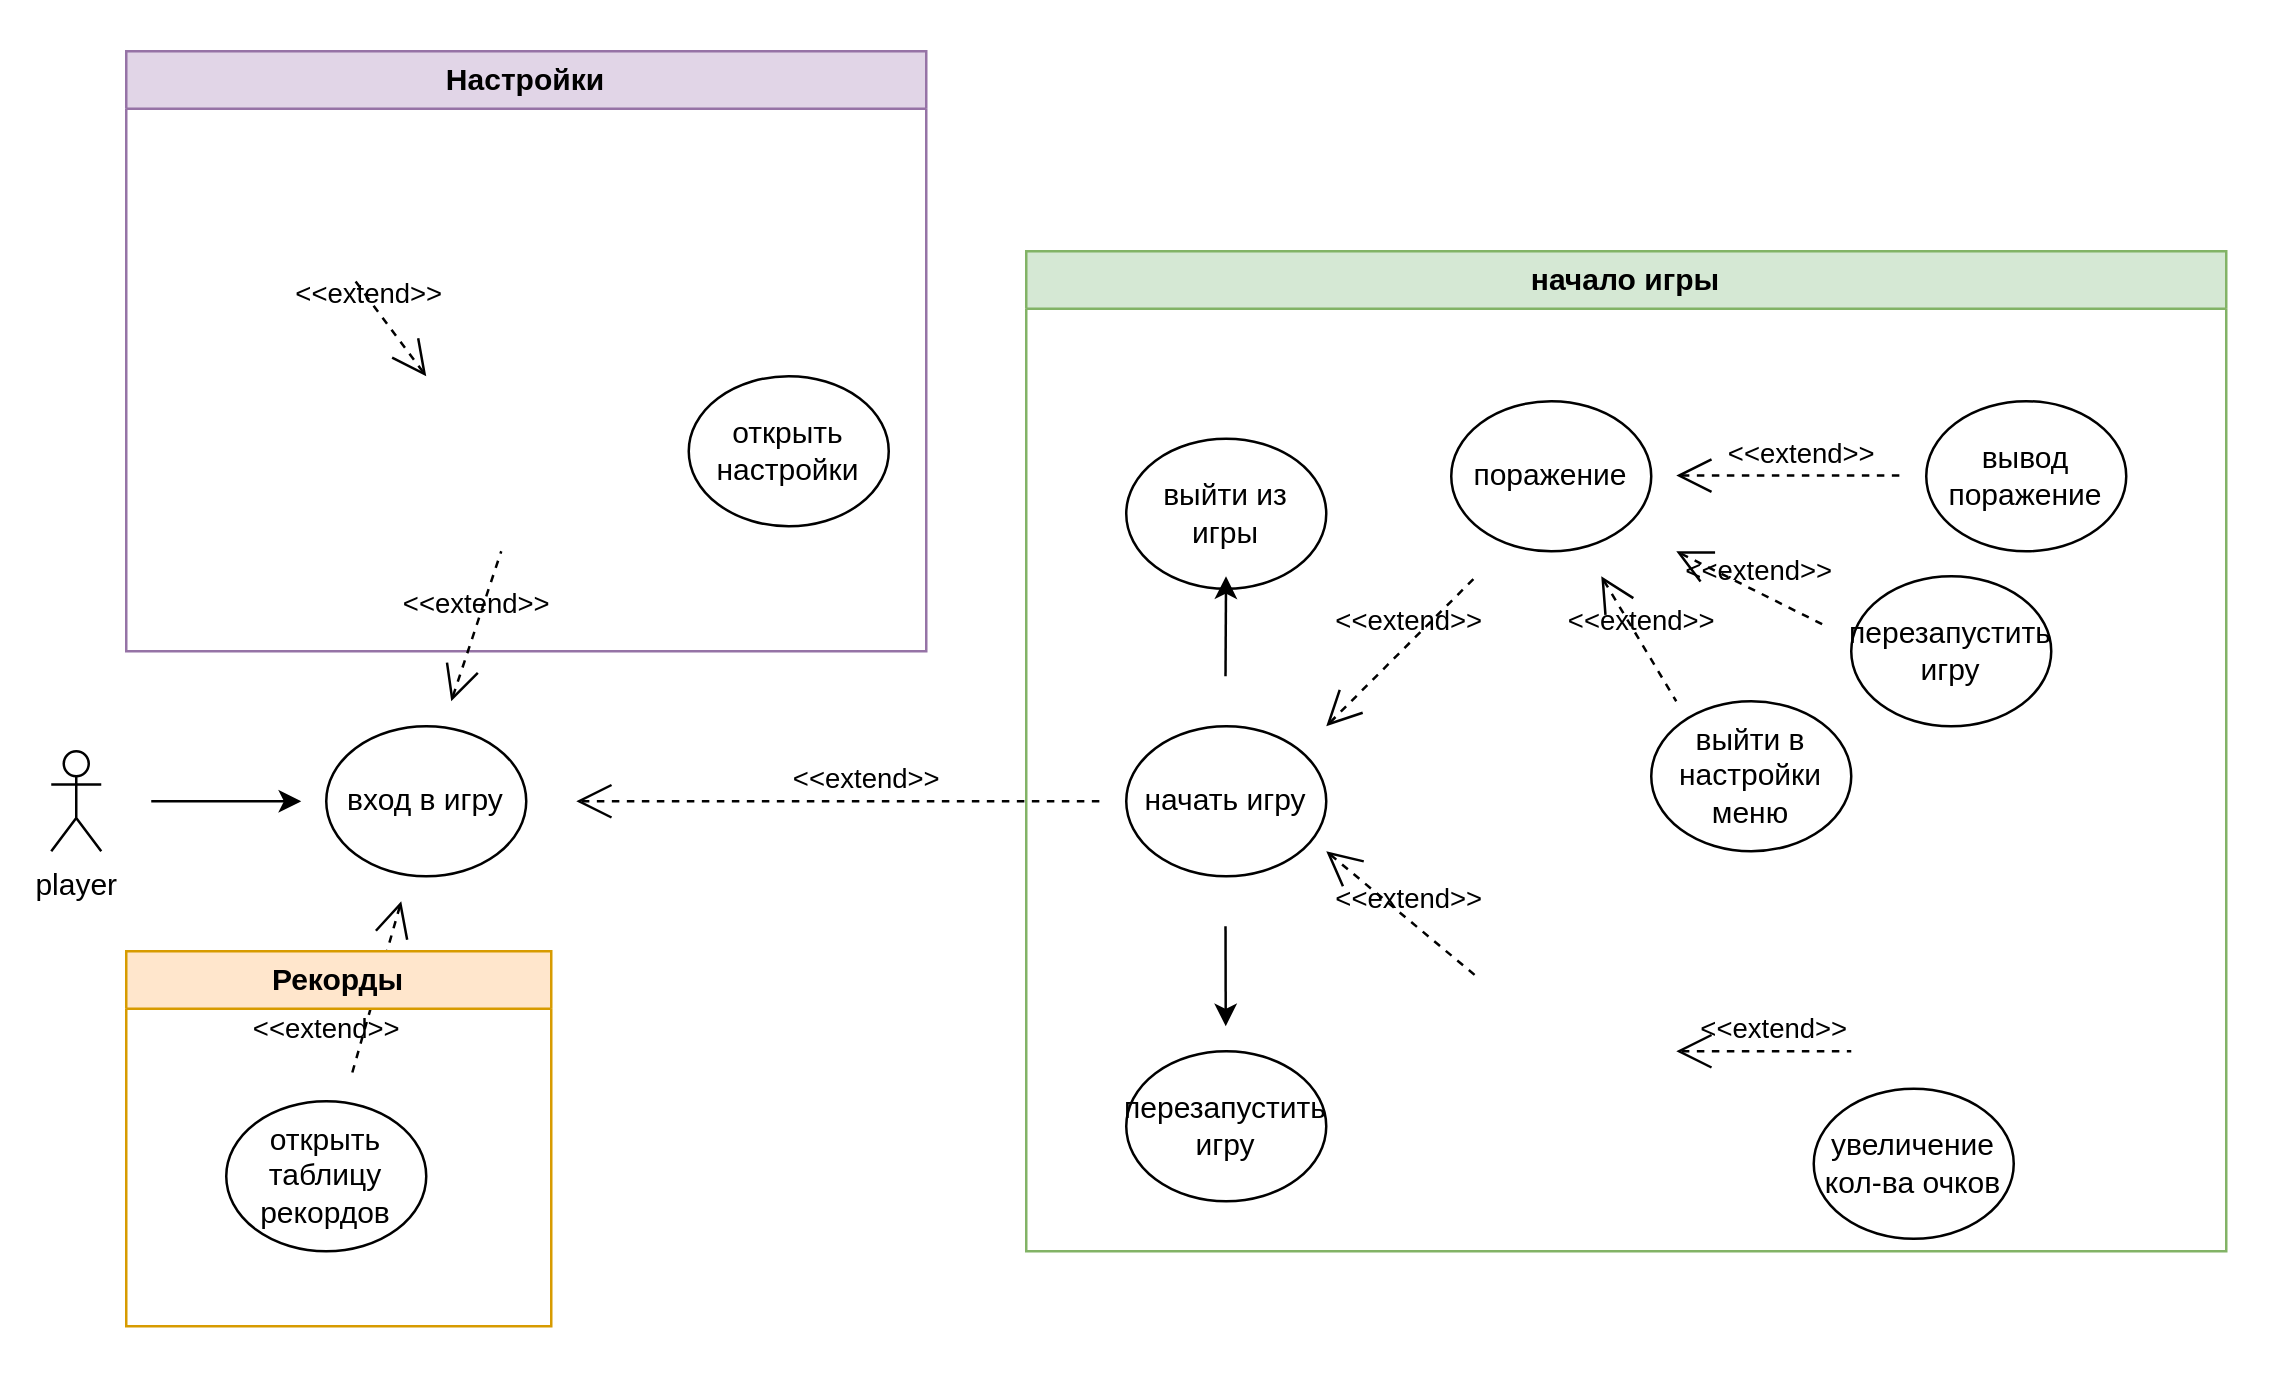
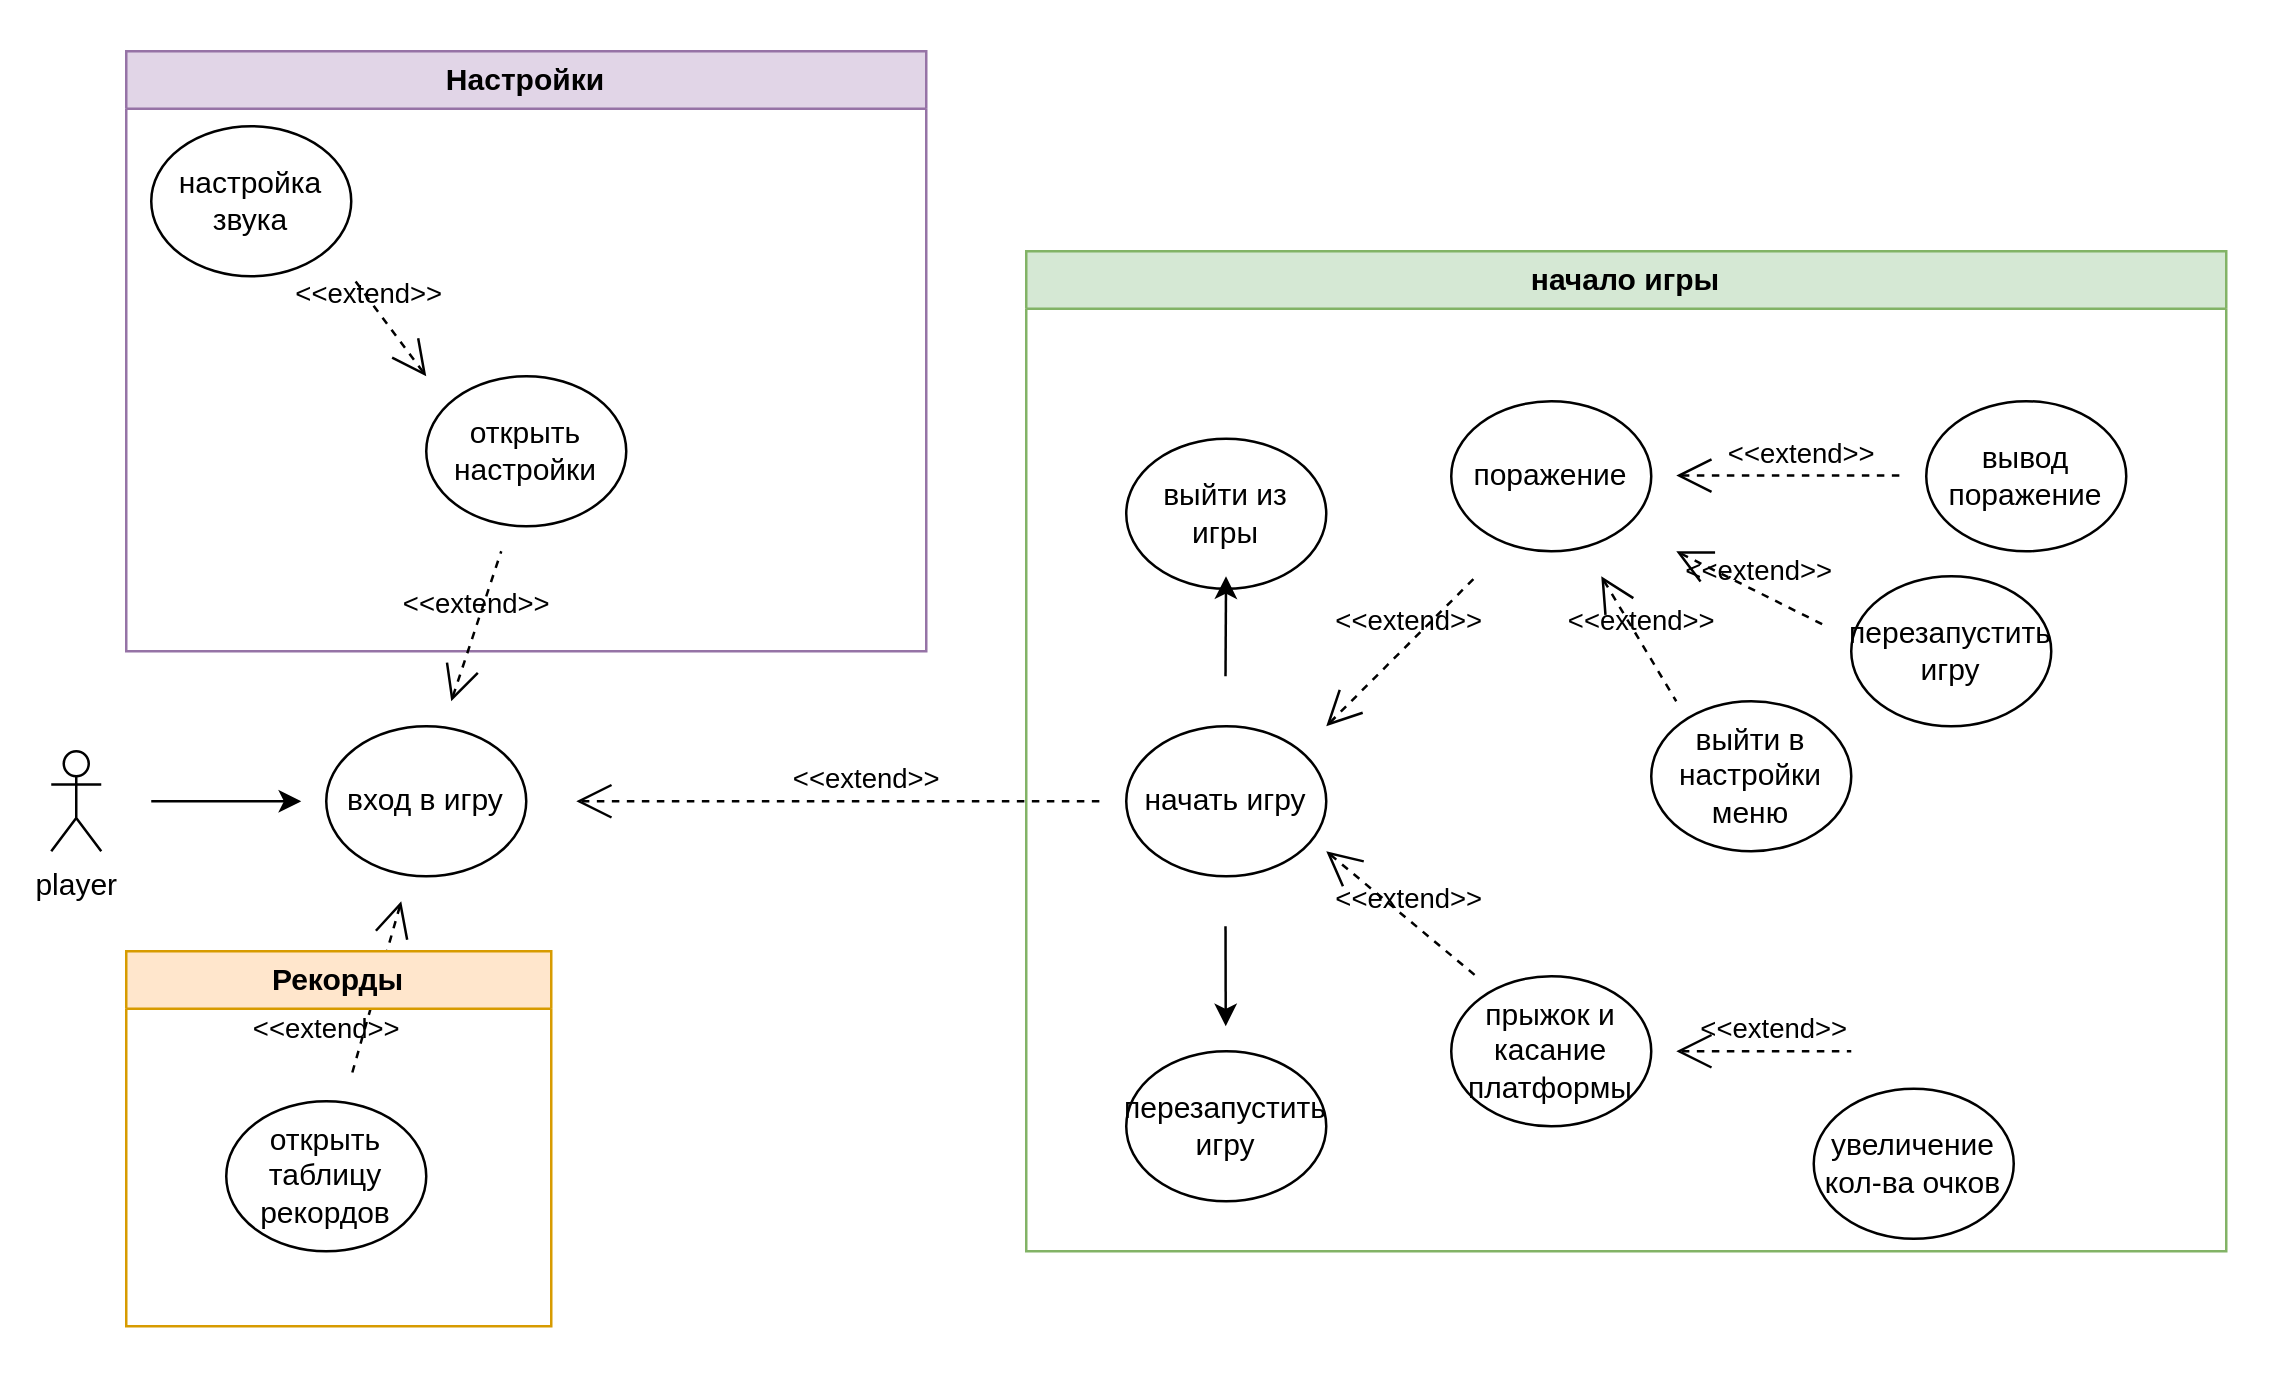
node "настройка звука": added
node "открыть настройки": moved (789, 451) -> (526, 451)
node "прыжок и касание платформы": added
